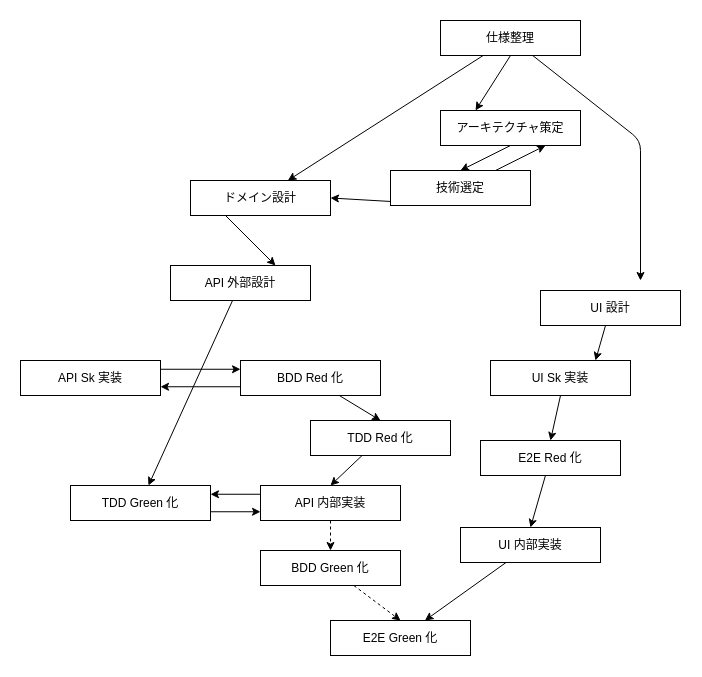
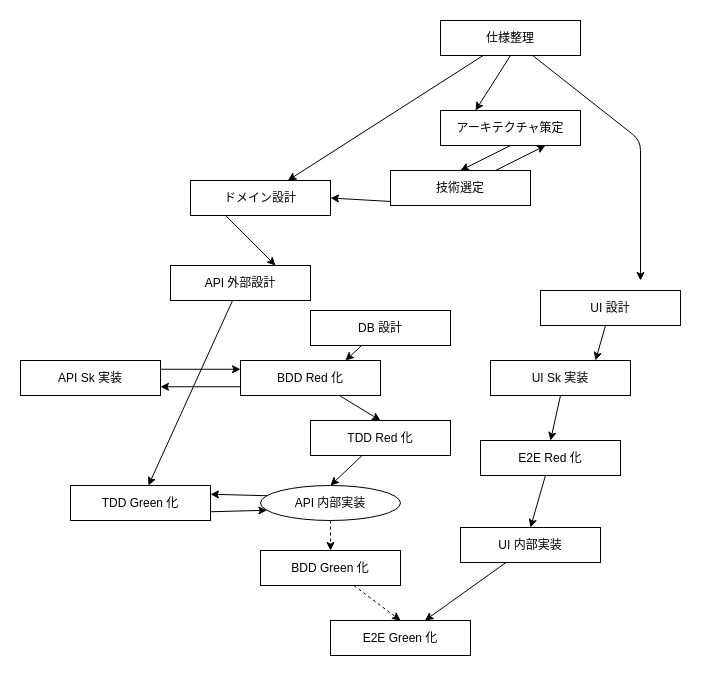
node "DB 設計": added
edge "DB 設計" -> "BDD Red 化": added
node "API 内部実装": shape rectangle -> ellipse
